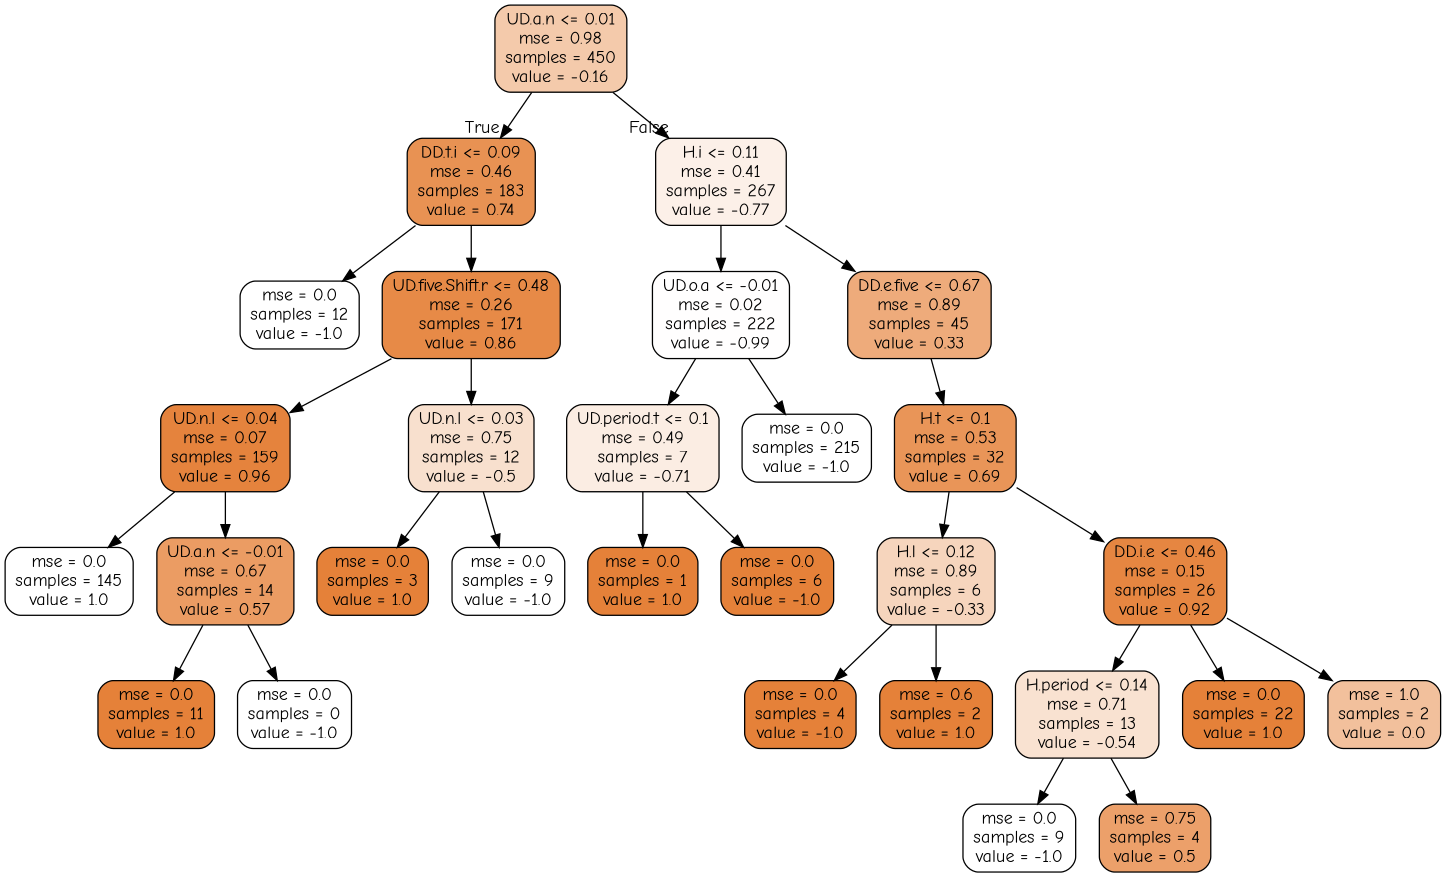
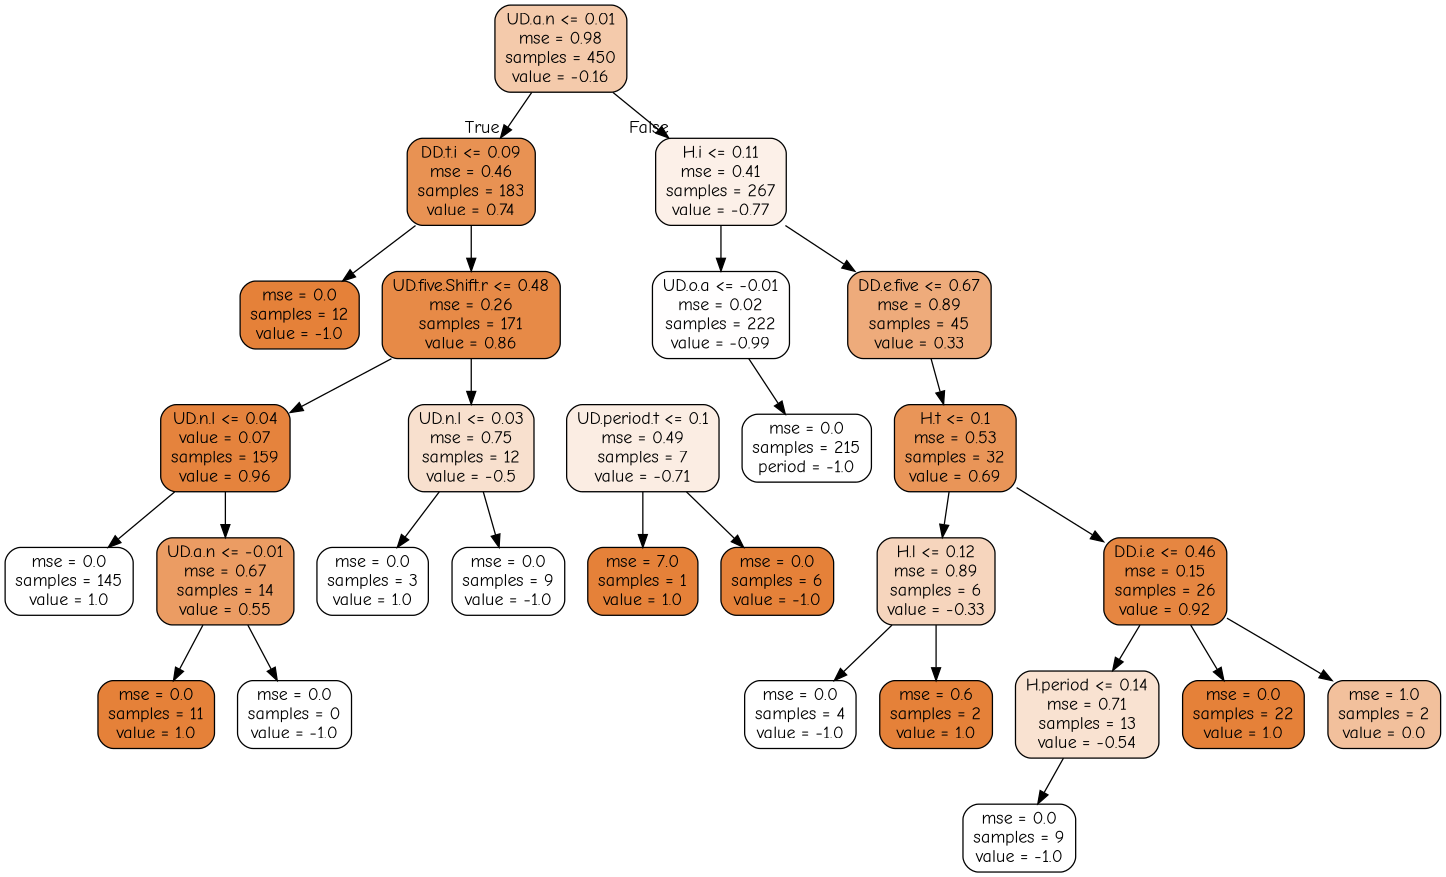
node "mse = 0.0 samples = 12 value = -1.0": fillcolor #ffffff -> #e58139
edge "UD.o.a <= -0.01 mse = 0.02 samples = 222 value = -0.99" -> "UD.period.t <= 0.1 mse = 0.49 samples = 7 value = -0.71": removed
node "UD.n.l <= 0.04 mse = 0.07 samples = 159 value = 0.96": label "UD.n.l <= 0.04 mse = 0.07 samples = 159 value = 0.96" -> "UD.n.l <= 0.04 value = 0.07 samples = 159 value = 0.96"
node "mse = 0.0 samples = 215 value = -1.0": label "mse = 0.0 samples = 215 value = -1.0" -> "mse = 0.0 samples = 215 period = -1.0"
node "UD.a.n <= -0.01 mse = 0.67 samples = 14 value = 0.57": label "UD.a.n <= -0.01 mse = 0.67 samples = 14 value = 0.57" -> "UD.a.n <= -0.01 mse = 0.67 samples = 14 value = 0.55"
node "mse = 0.0 samples = 3 value = 1.0": fillcolor #e58139 -> #ffffff
node "mse = 0.0 samples = 1 value = 1.0": label "mse = 0.0 samples = 1 value = 1.0" -> "mse = 7.0 samples = 1 value = 1.0"
node "mse = 0.0 samples = 4 value = -1.0": fillcolor #e58139 -> #ffffff
node "mse = 0.75 samples = 4 value = 0.5": removed
